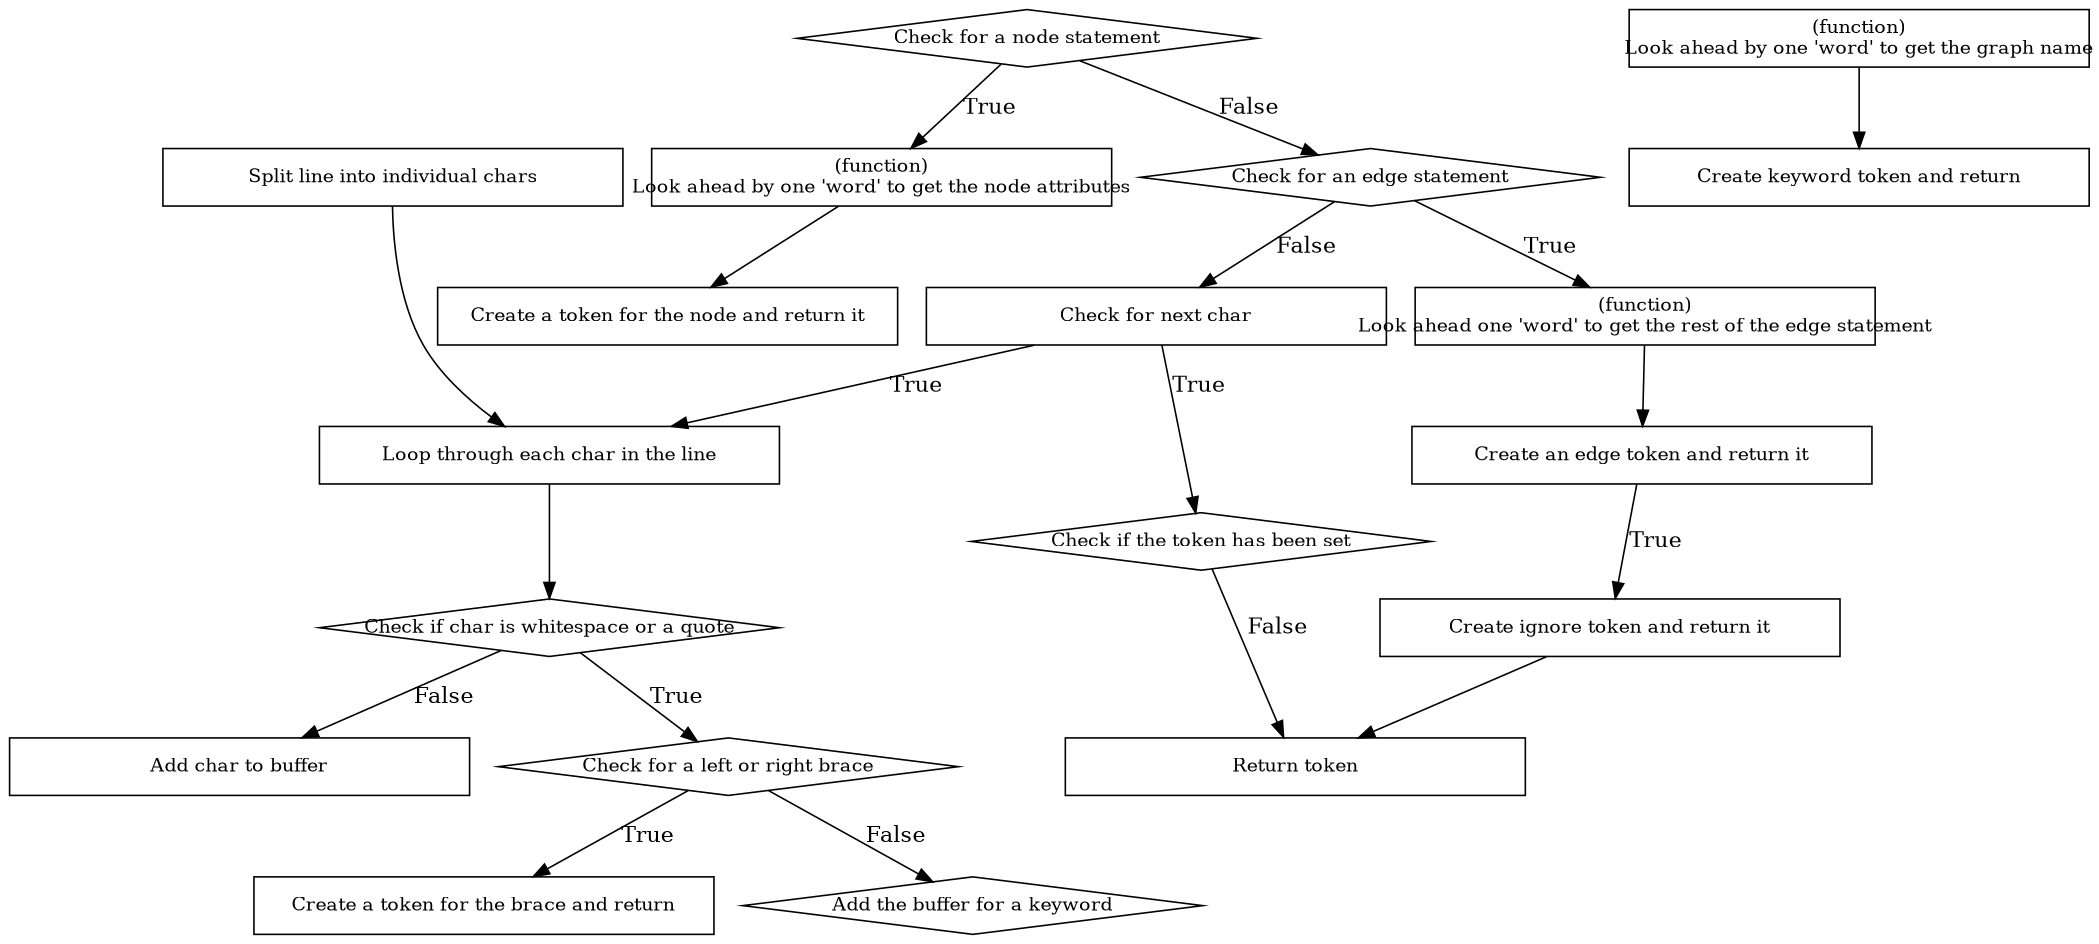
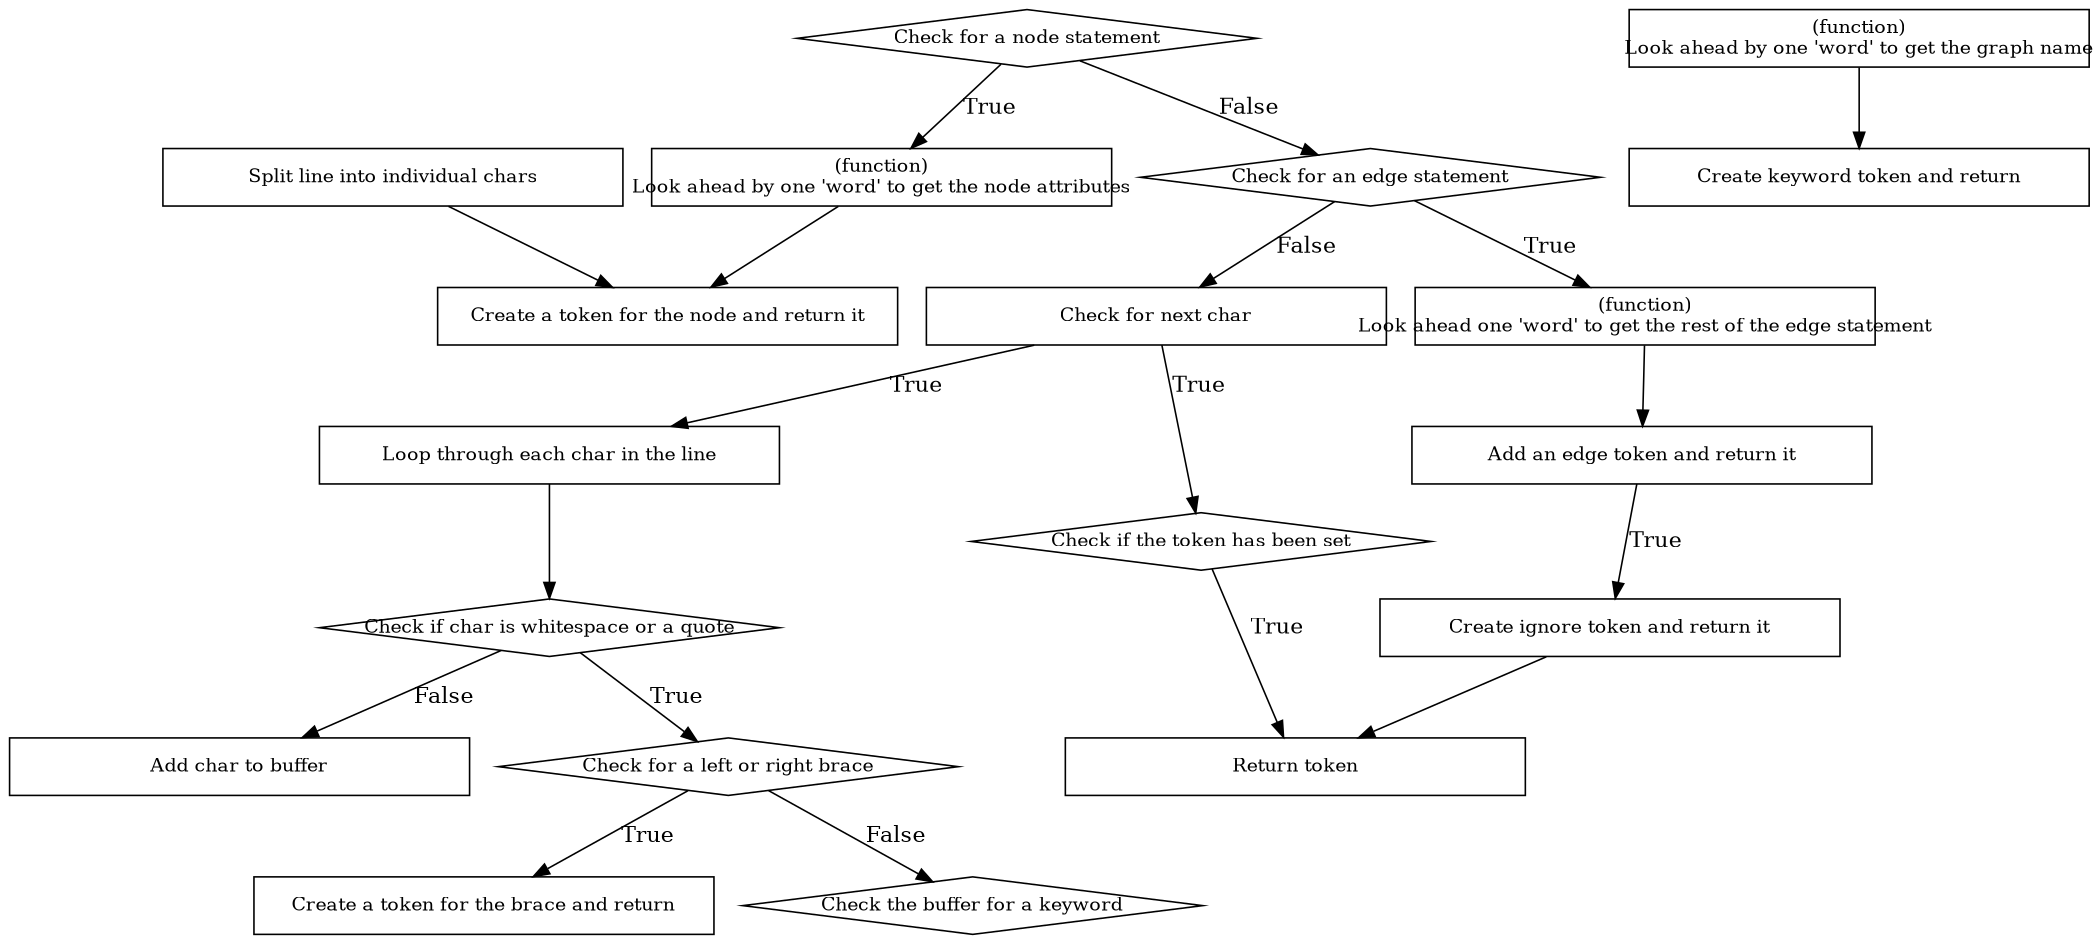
edge "Split line into individual chars" -> "Loop through each char in the line": now "Split line into individual chars" -> "Create a token for the node and return it"
node "Create an edge token and return it": label "Create an edge token and return it" -> "Add an edge token and return it"
edge "Check if the token has been set" -> "Return token": label "False" -> "True"
node "Add the buffer for a keyword": label "Add the buffer for a keyword" -> "Check the buffer for a keyword"
